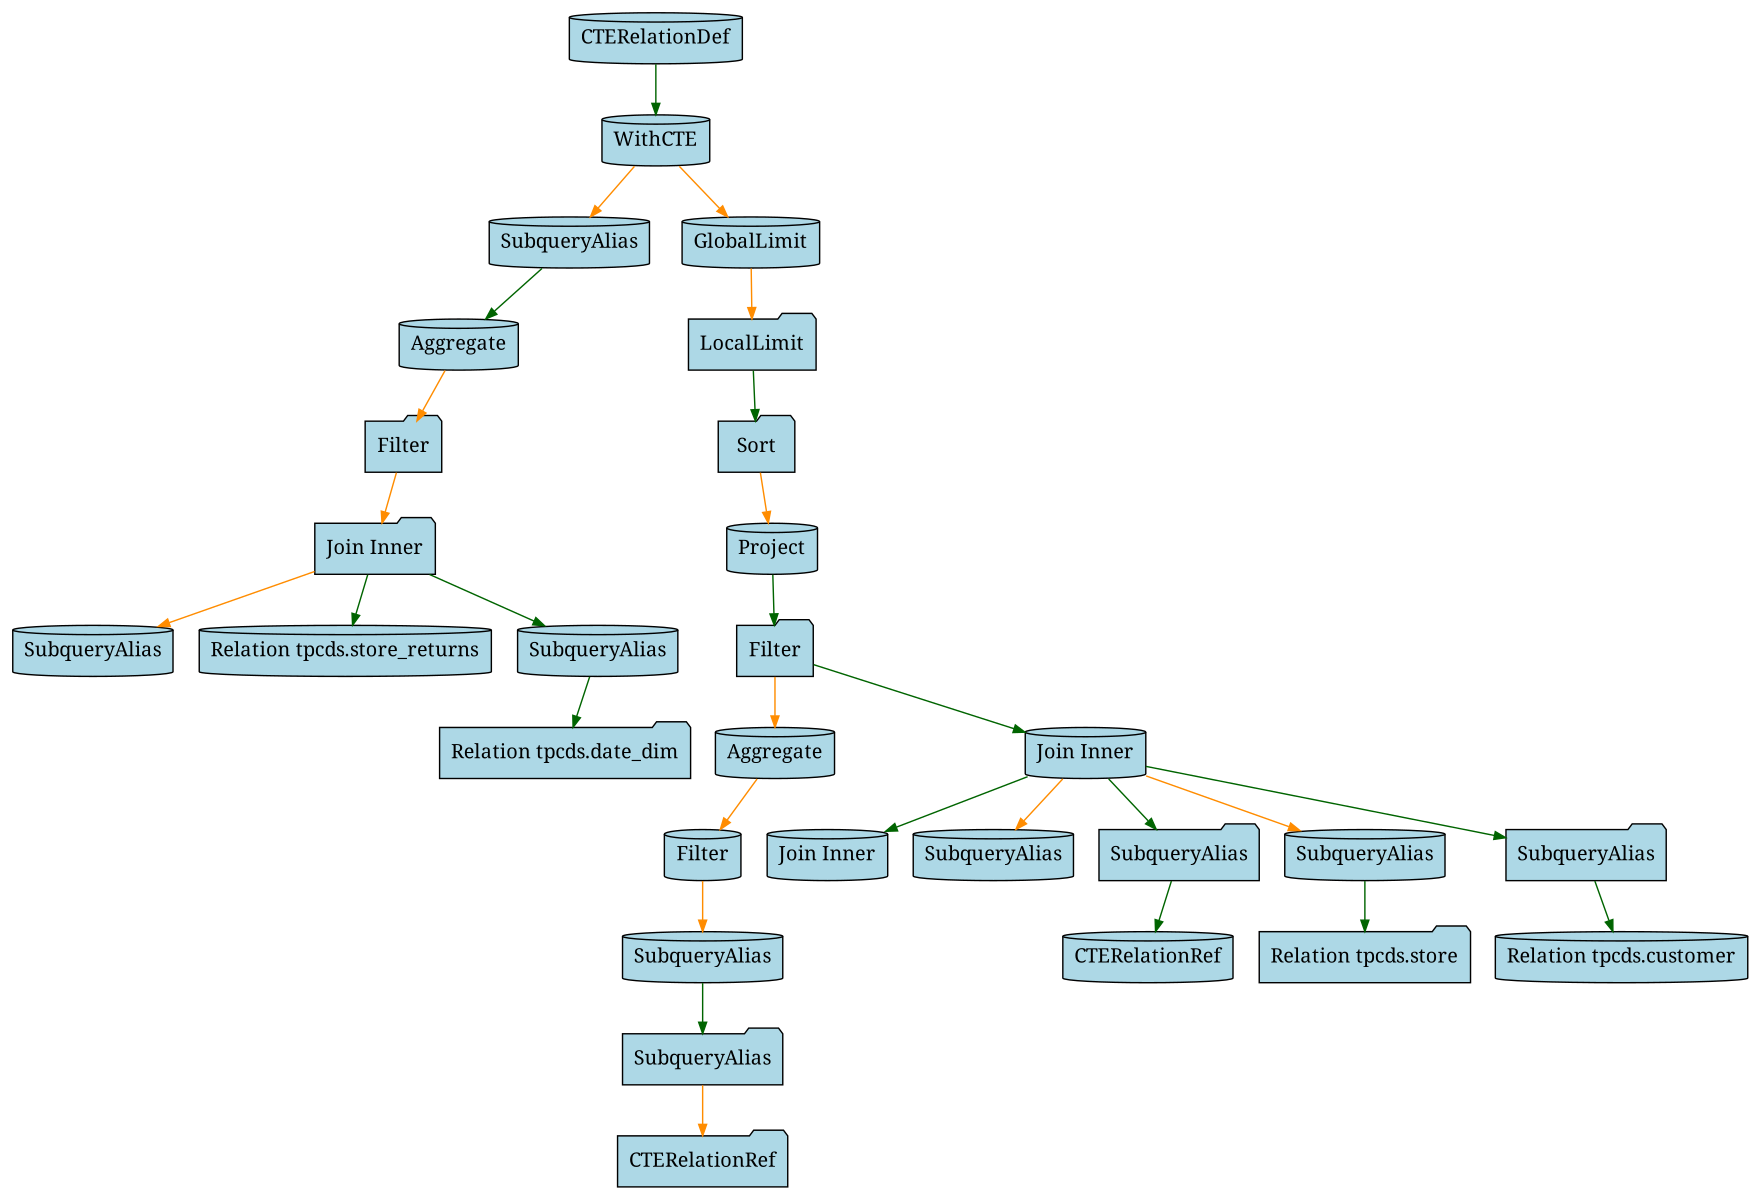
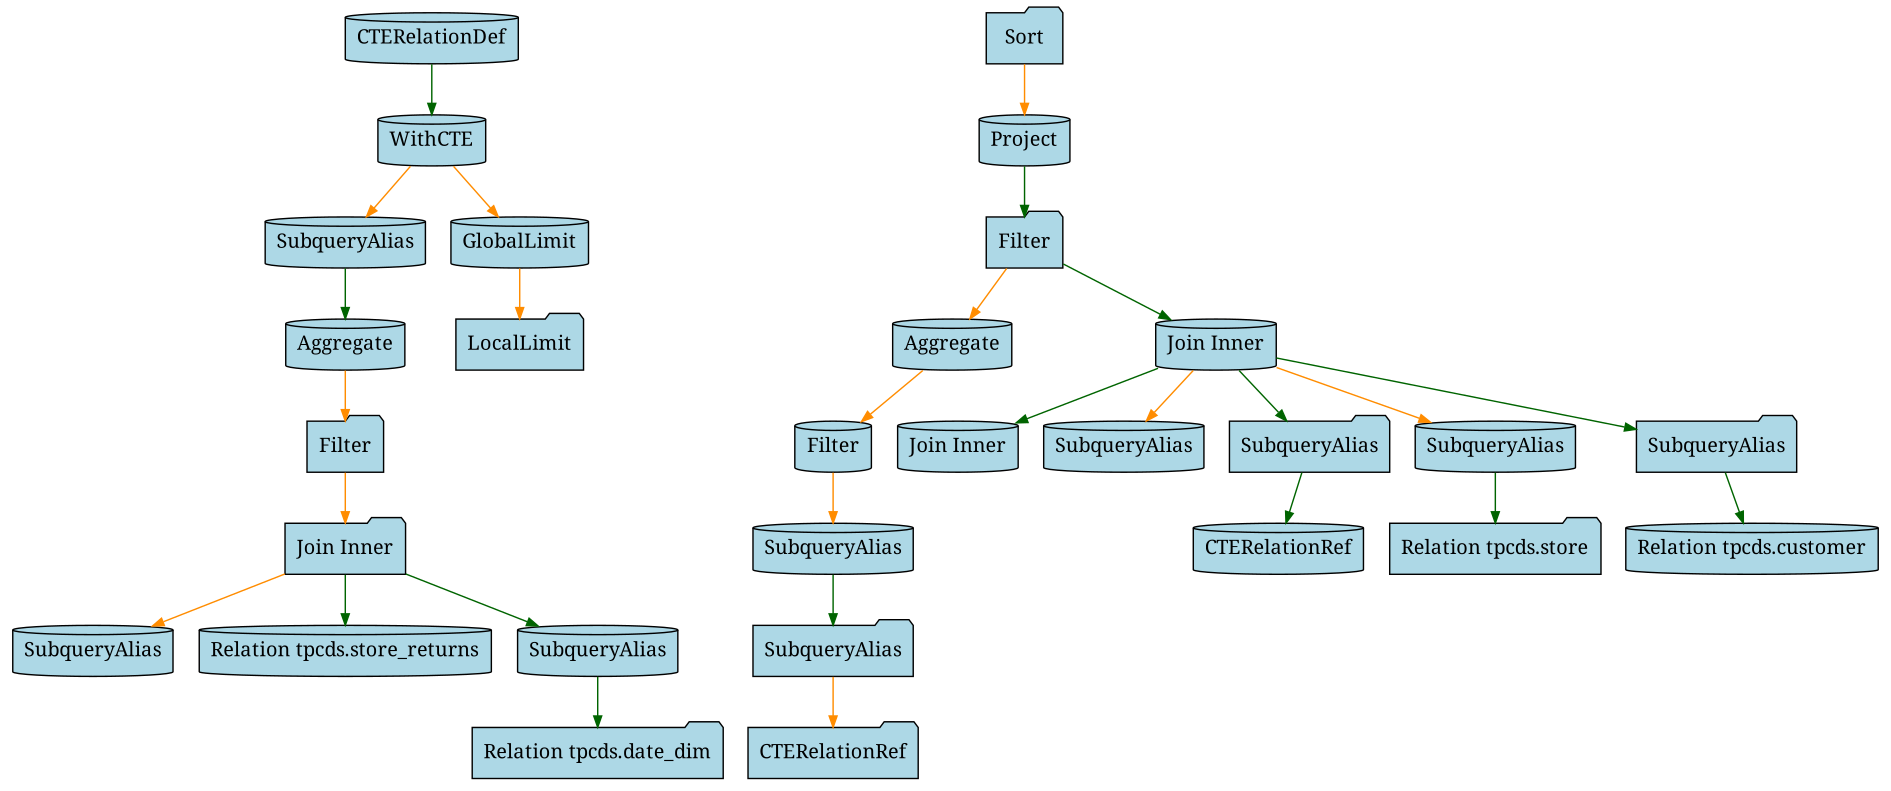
edge "LocalLimit" -> "Sort": removed
